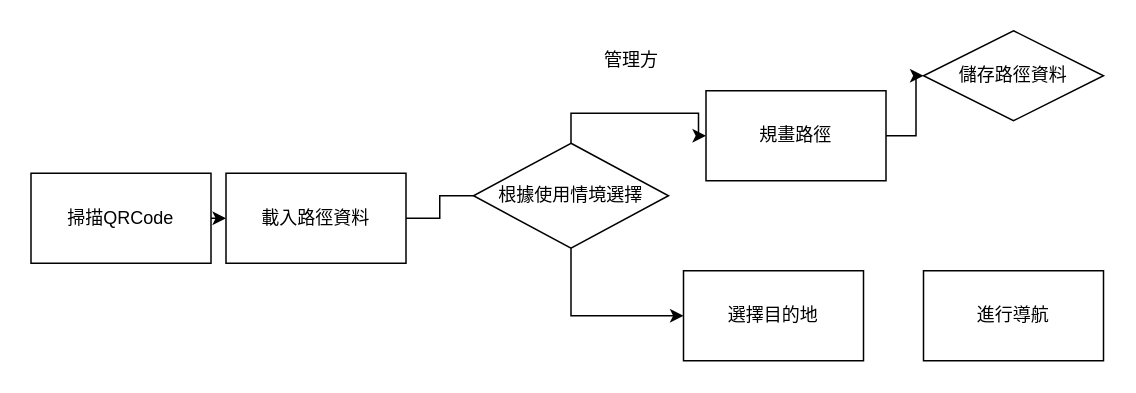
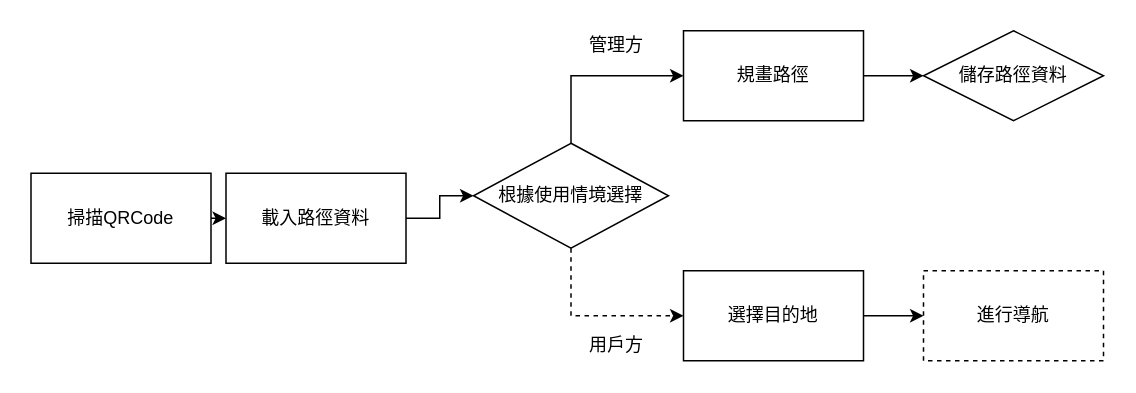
node "管理方": moved (631, 61) -> (616, 46)
node "規畫路徑": moved (796, 136) -> (773, 76)
edge "根據使用情境選擇" -- "載入路徑資料": arrowhead none -> classic
edge "根據使用情境選擇" -> "選擇目的地": style solid -> dashed
edge "選擇目的地" -> "進行導航": added
node "進行導航": style solid -> dashed
node "用戶方": added
